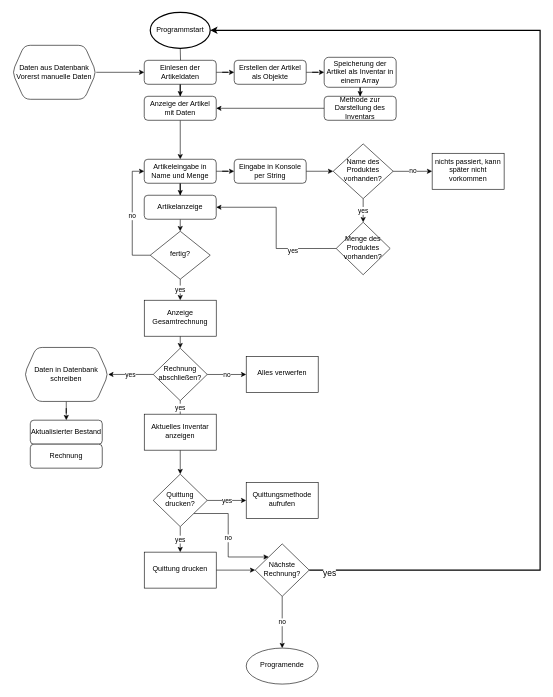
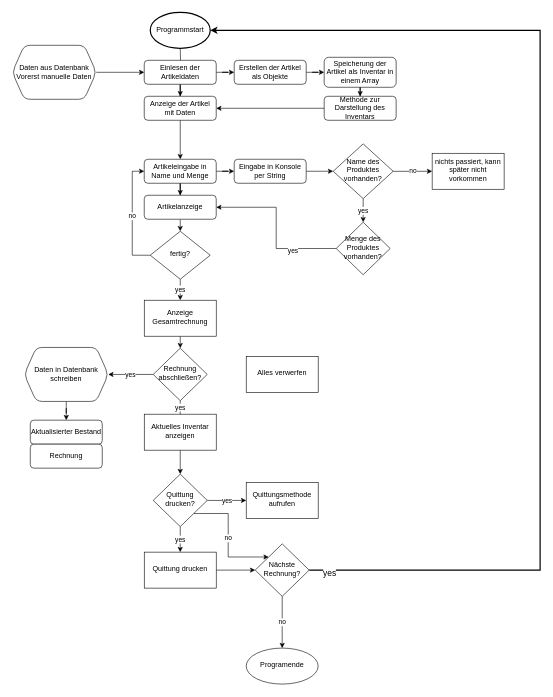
edge "Rechnung abschließen?" -> "Alles verwerfen": removed, label "no"
